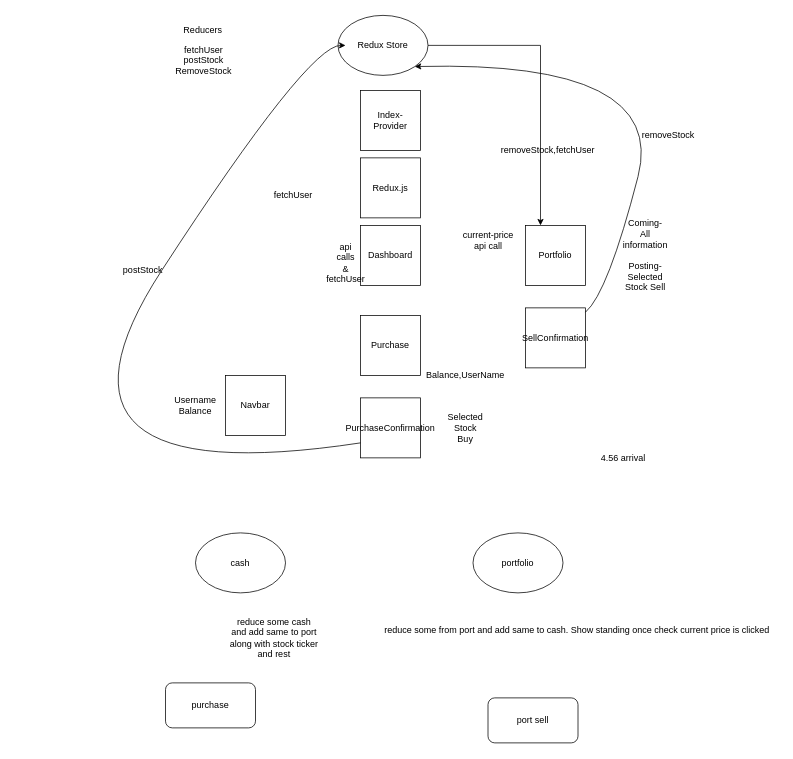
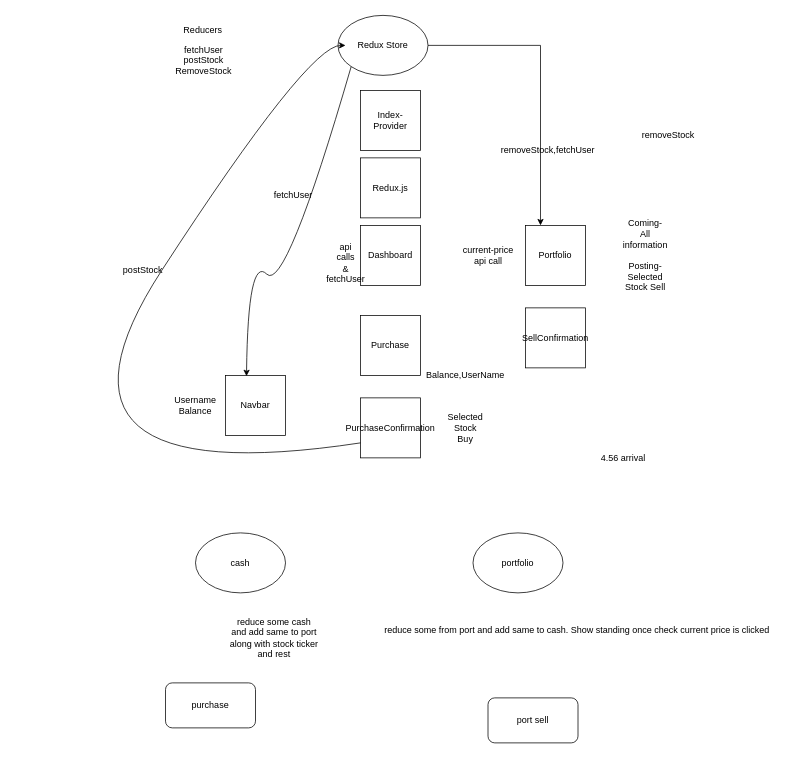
edge "SellConfirmation" -> "Redux Store": removed
edge "Redux Store" -> "Navbar": added
node "current-price api call": moved (488, 240) -> (488, 255)
